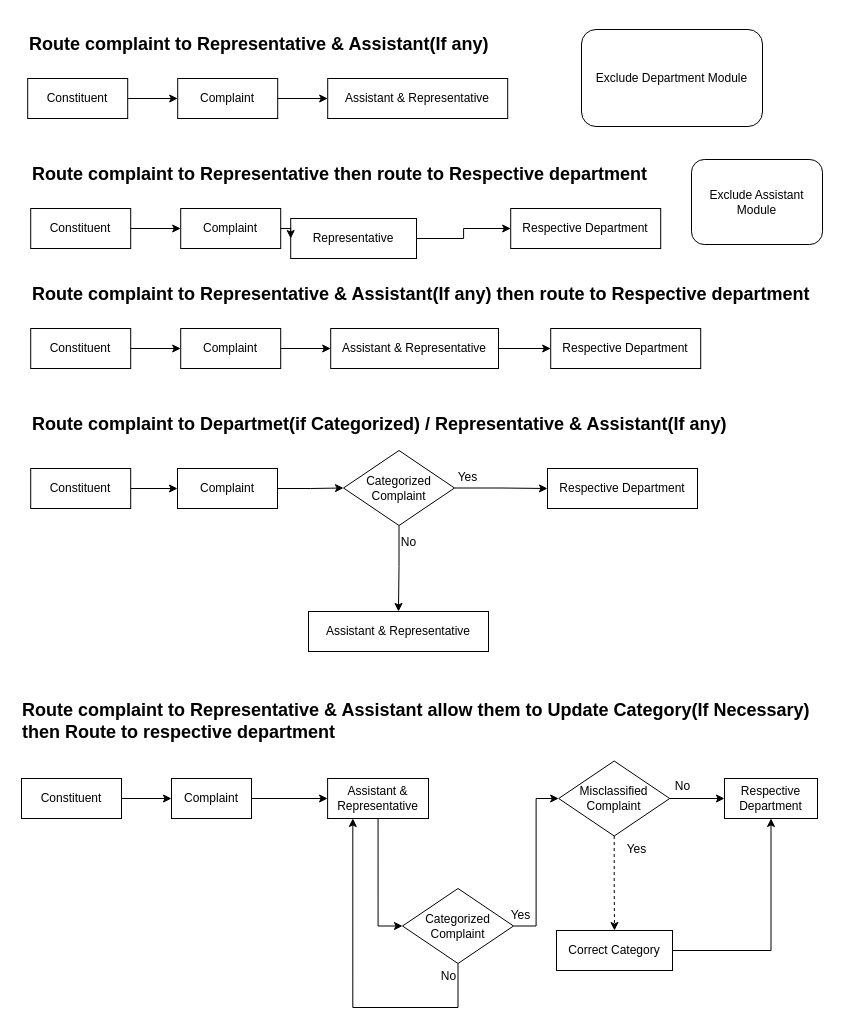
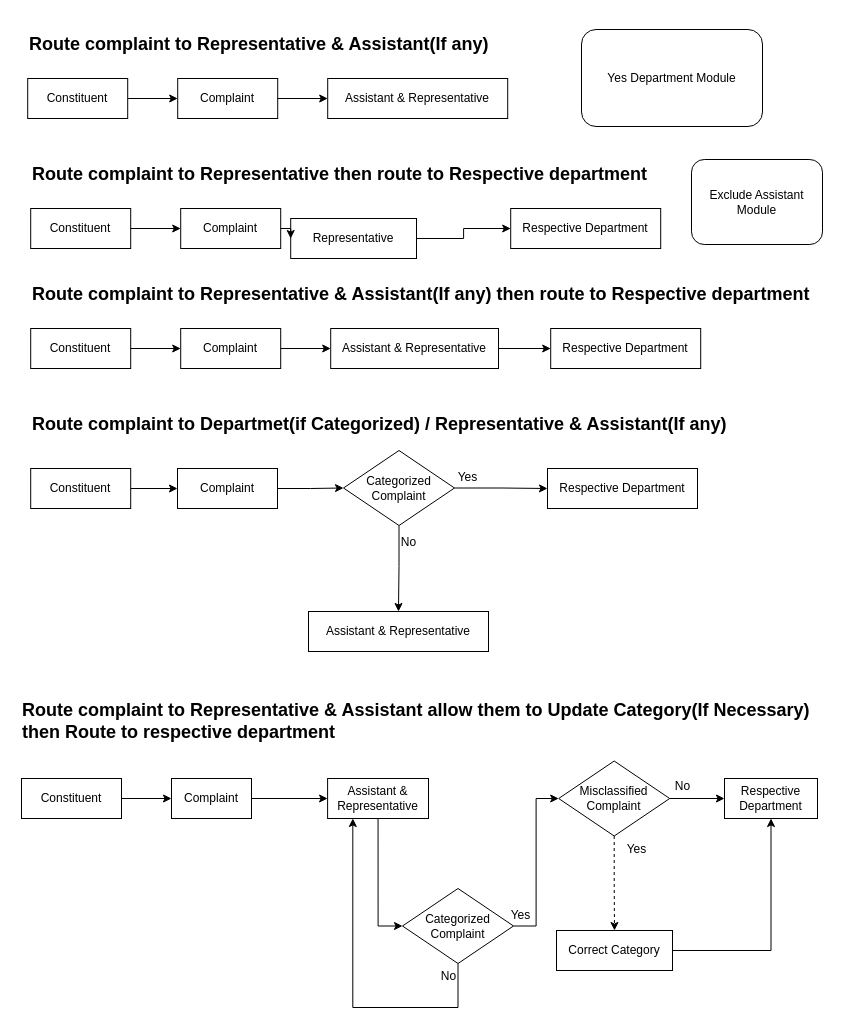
node "Exclude Department Module": label "Exclude Department Module" -> "Yes Department Module"
